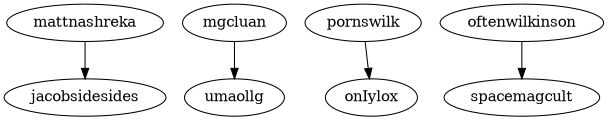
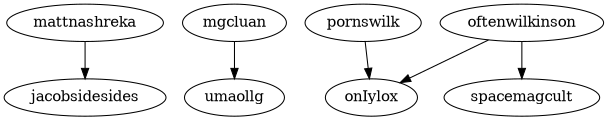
edge "oftenwilkinson" -> "onIylox": added
